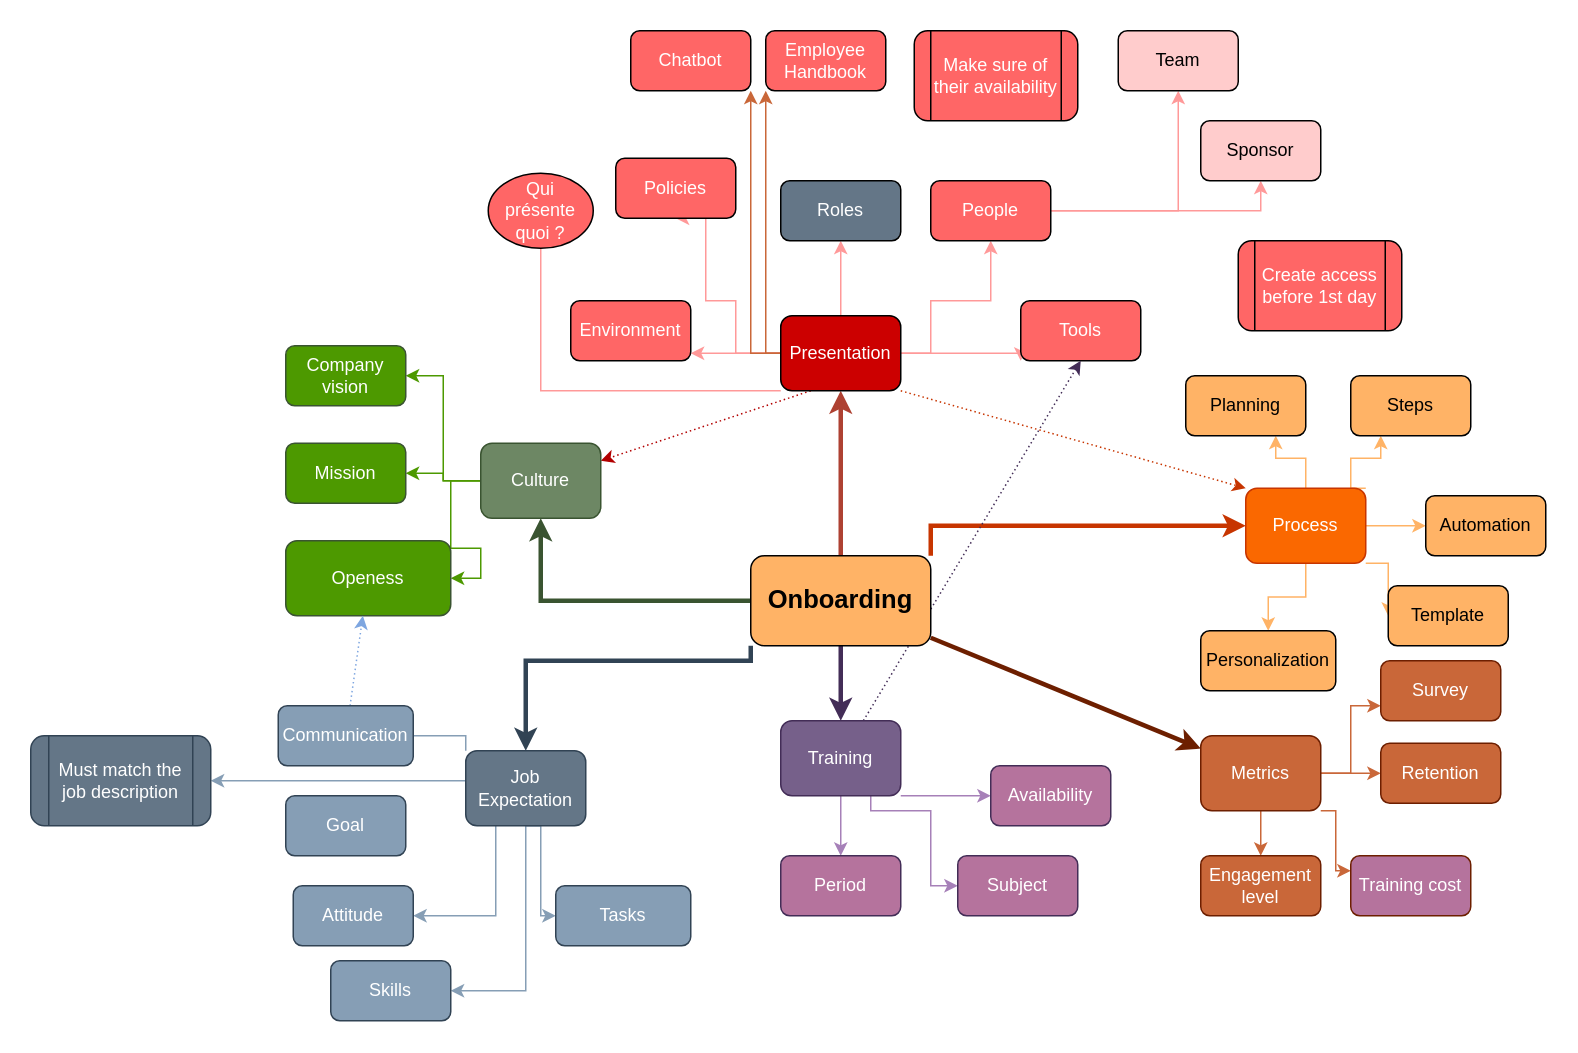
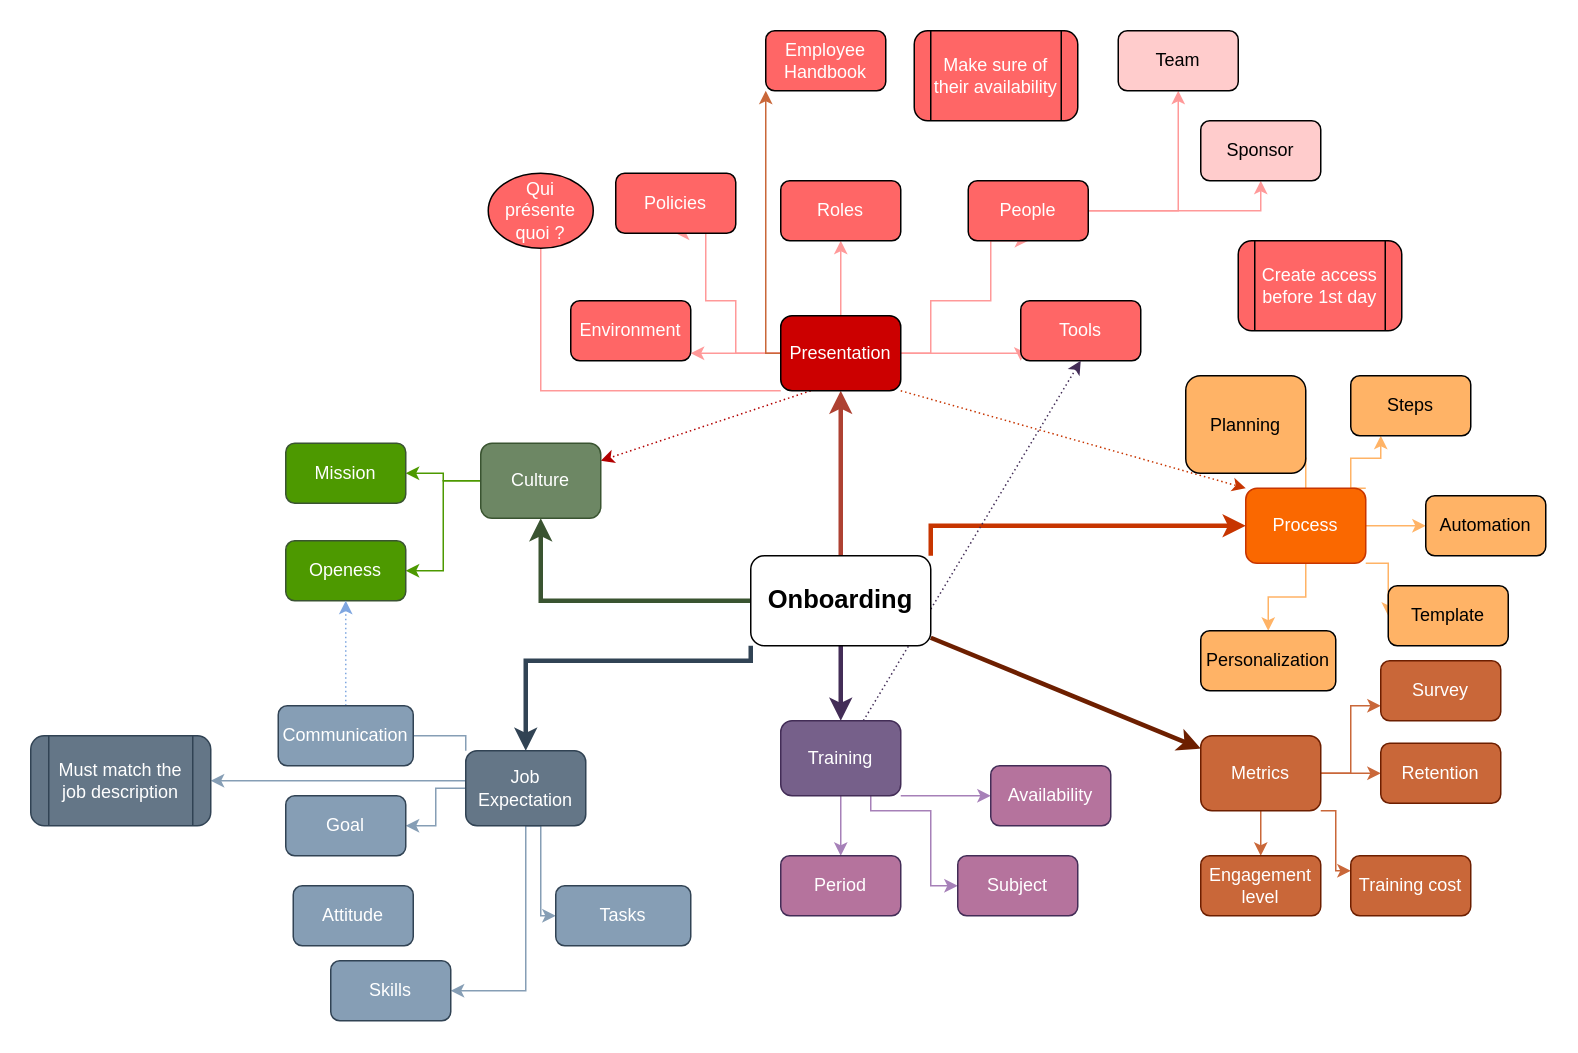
node "Chatbot": removed
node "Policies": moved (676, 188) -> (676, 203)
node "Roles": fillcolor #647687 -> #ff6666
node "People": moved (991, 211) -> (1028, 211)
edge "Presentation" -> "Chatbot": removed
node "Company vision": removed
node "Planning": size 120x60 -> 120x98
edge "Culture" -> "Company vision": removed
node "Openess": size 165x75 -> 120x60
node "Onboarding": fillcolor #ffb366 -> #ffffff
edge "Job Expectation" -> "Goal": added
node "Training cost": fillcolor #b5739d -> #c96739
edge "Job Expectation" -> "Attitude": removed
